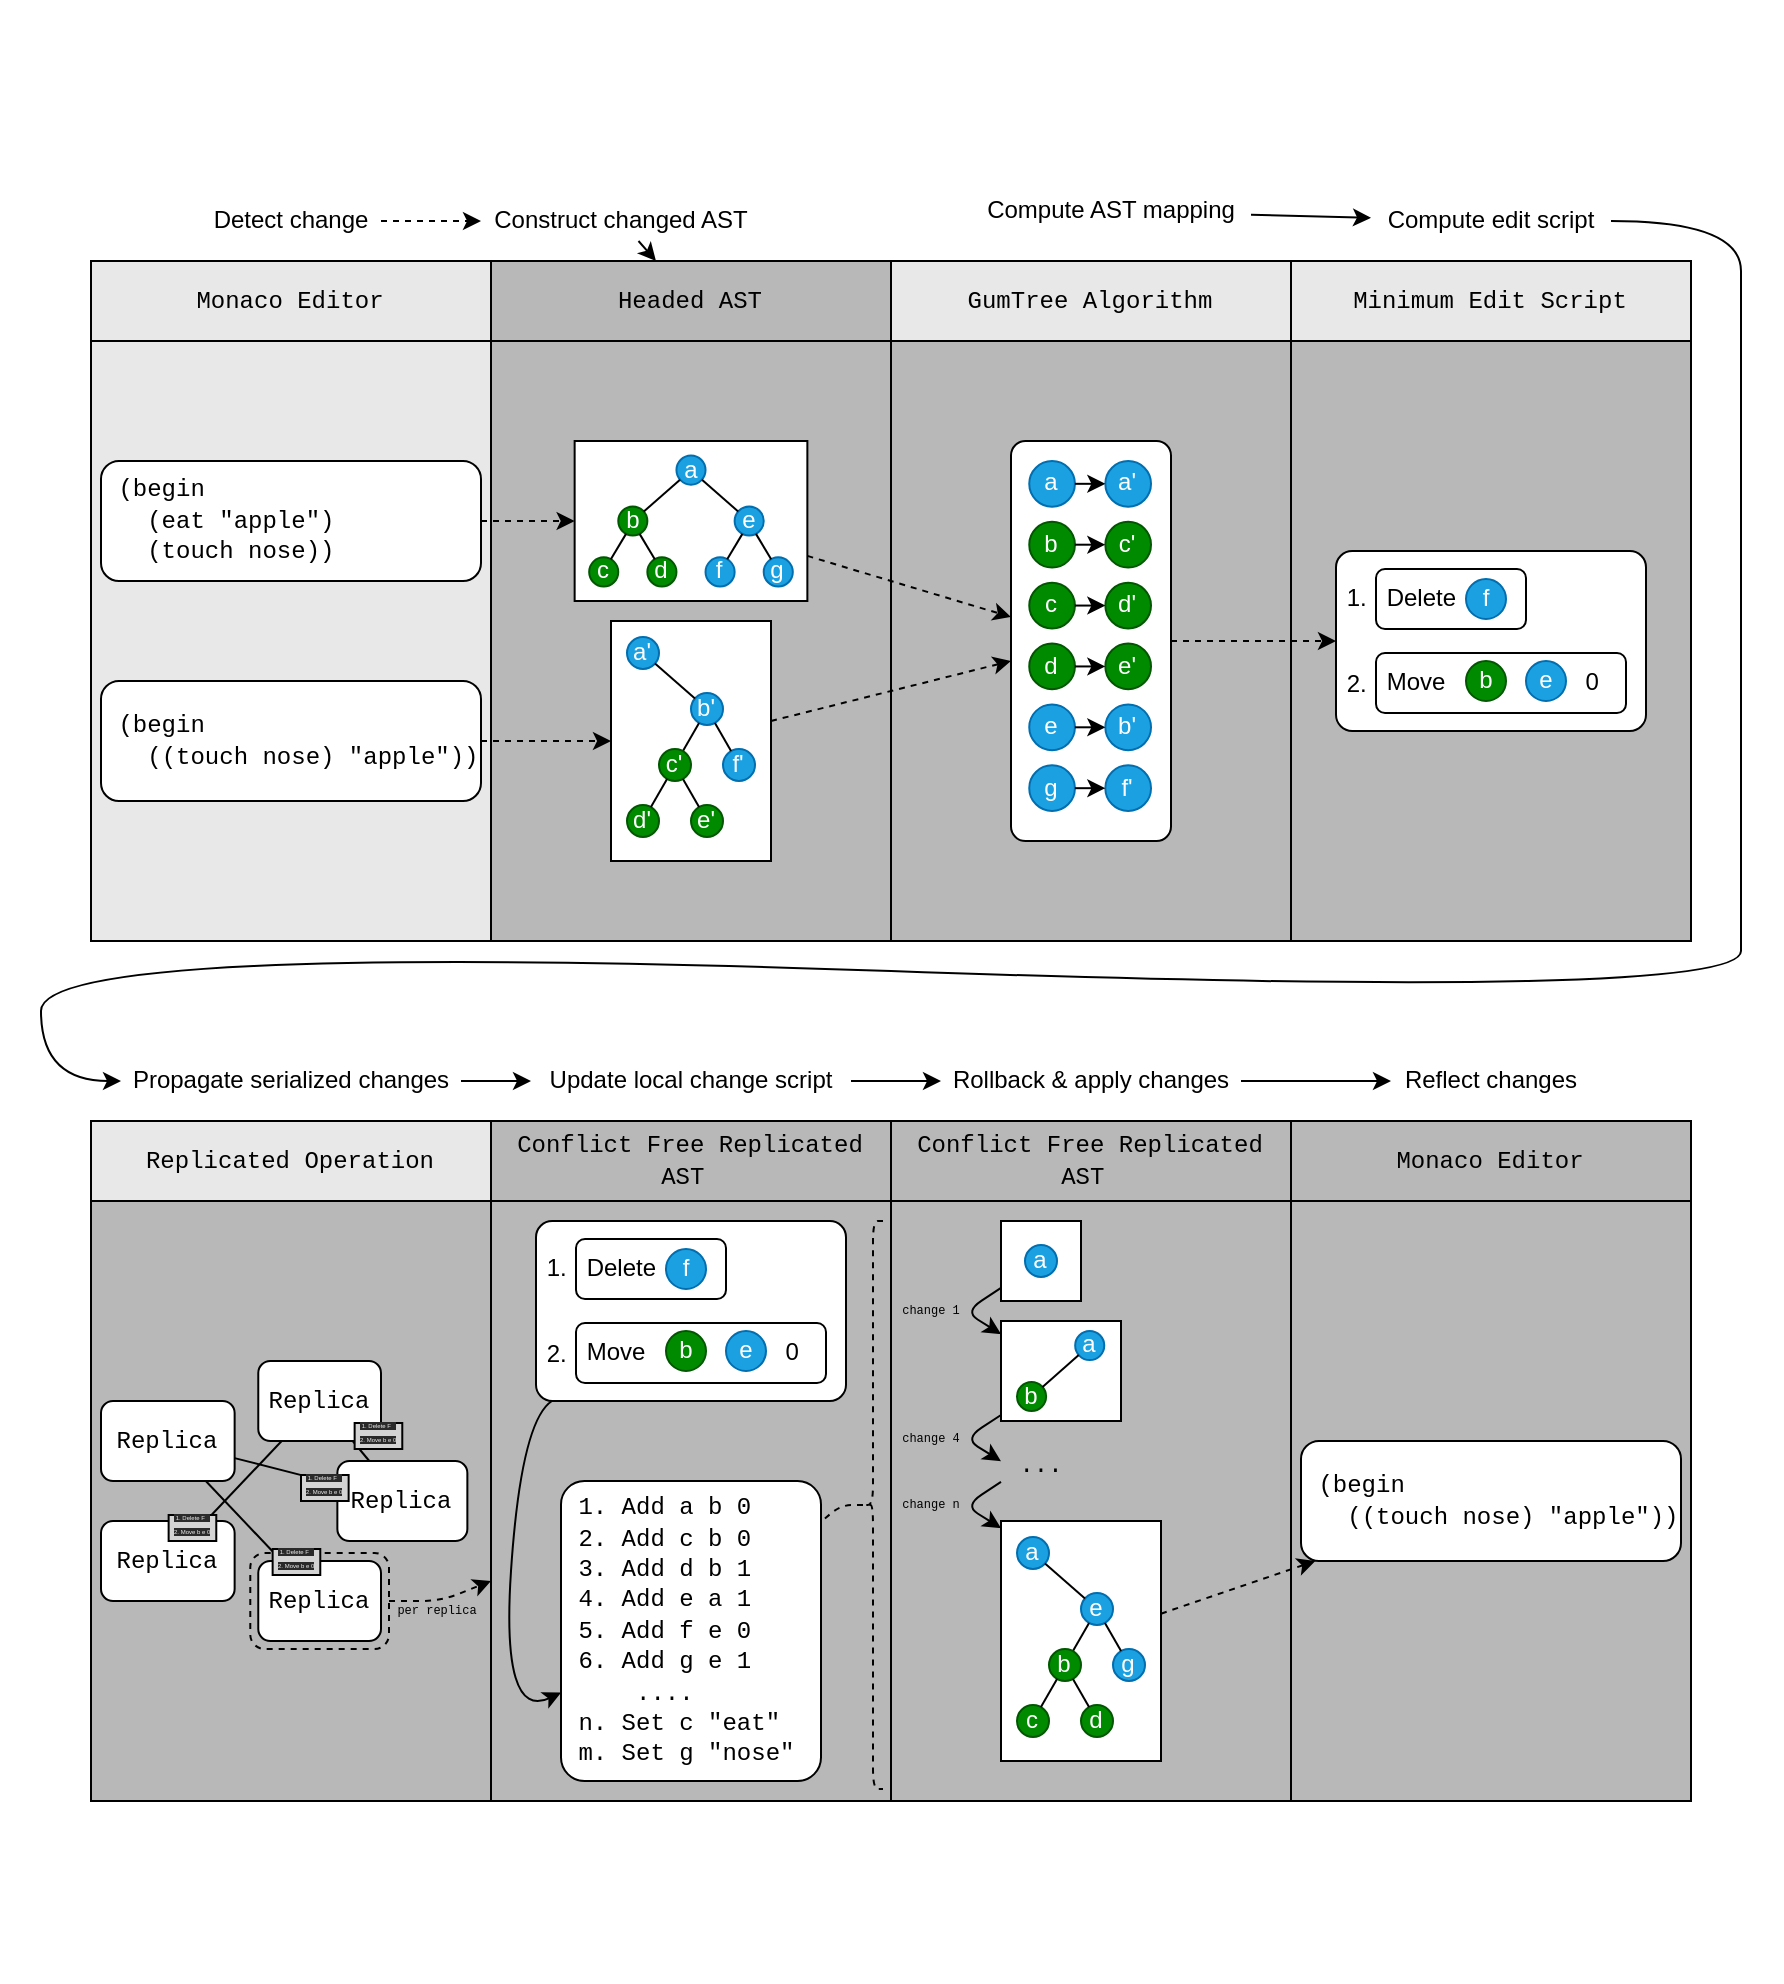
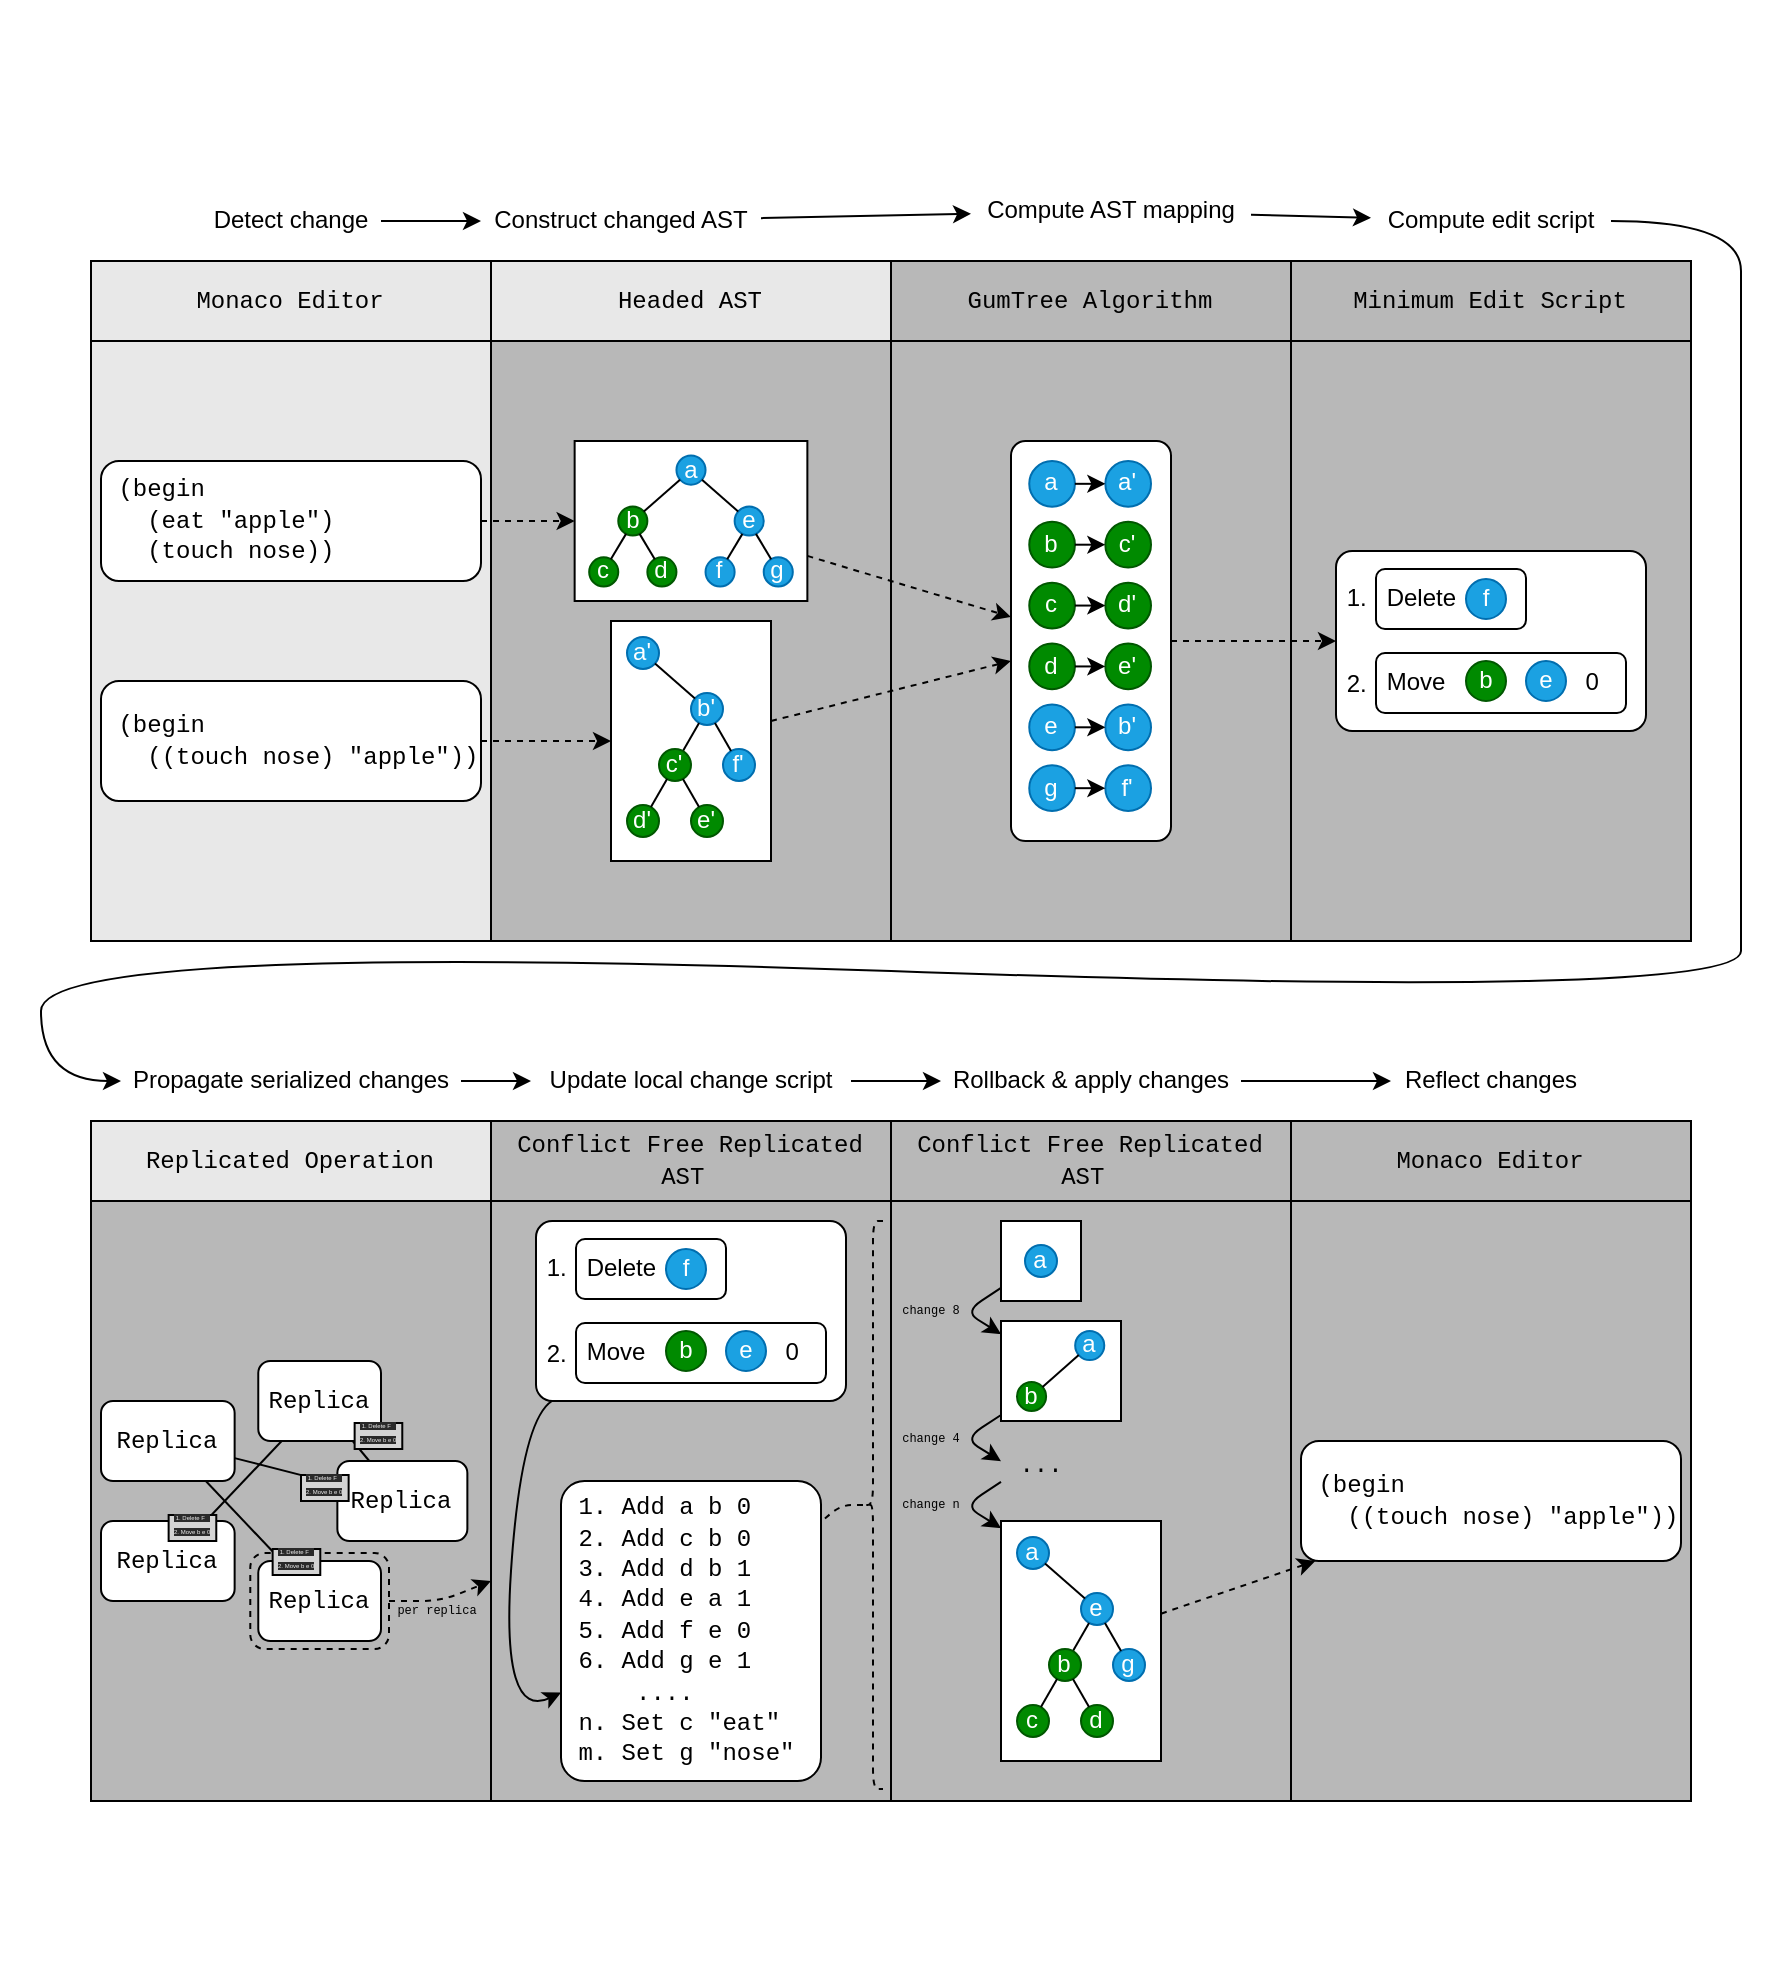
edge "Detect change" -> "Construct changed AST": style dashed -> solid
edge "Construct changed AST" -> "Headed AST": now "Construct changed AST" -> "Compute AST mapping"
node "Headed AST": fillcolor #b8b8b8 -> #e8e8e8
node "GumTree Algorithm": fillcolor #e8e8e8 -> #b8b8b8
node "Minimum Edit Script": fillcolor #e8e8e8 -> #b8b8b8
node "change 1": label "change 1" -> "change 8"
